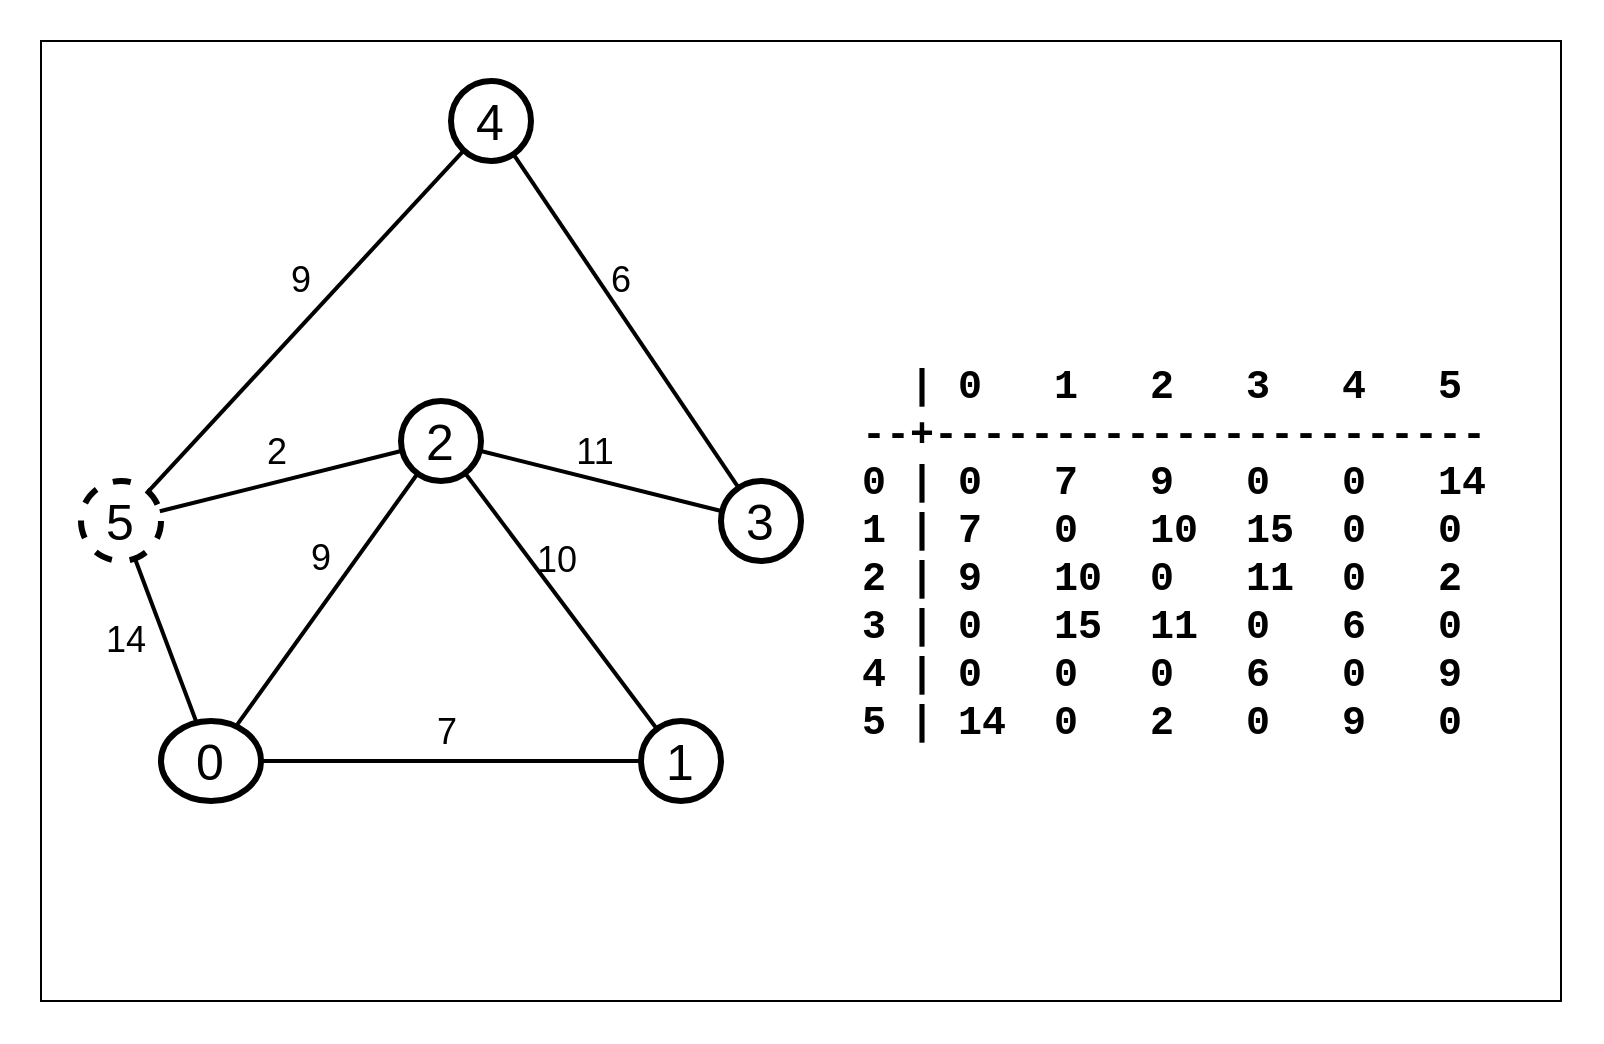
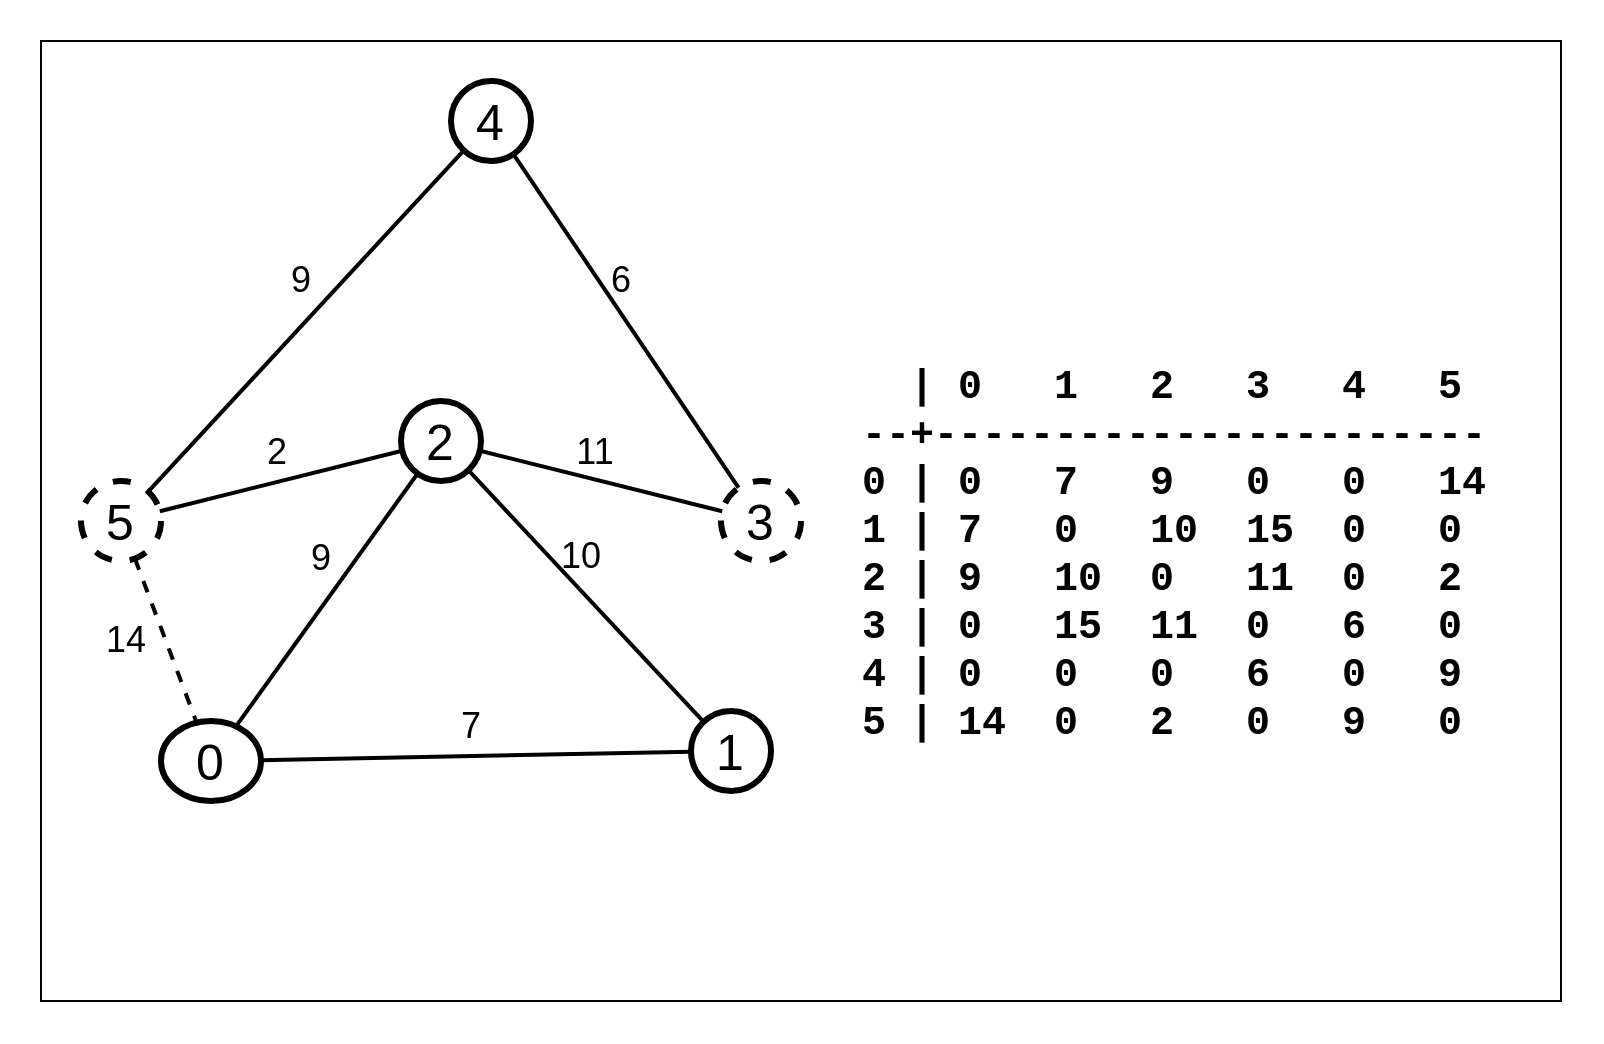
node "3": style solid -> dashed
edge "5" -- "0": style solid -> dashed
node "1": moved (681, 761) -> (731, 751)
